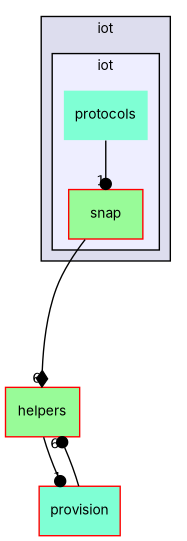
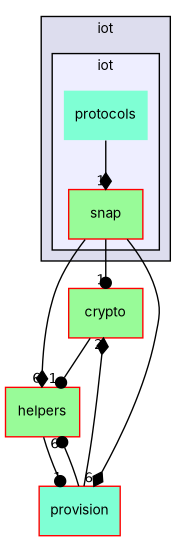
edge "protocols" -> "snap": arrowhead dot -> diamond
node "crypto": added
edge "snap" -> "provision": added
